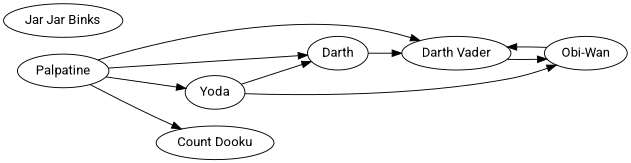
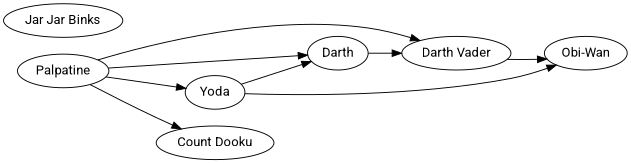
edge "Obi-Wan" -> "Darth Vader": removed
